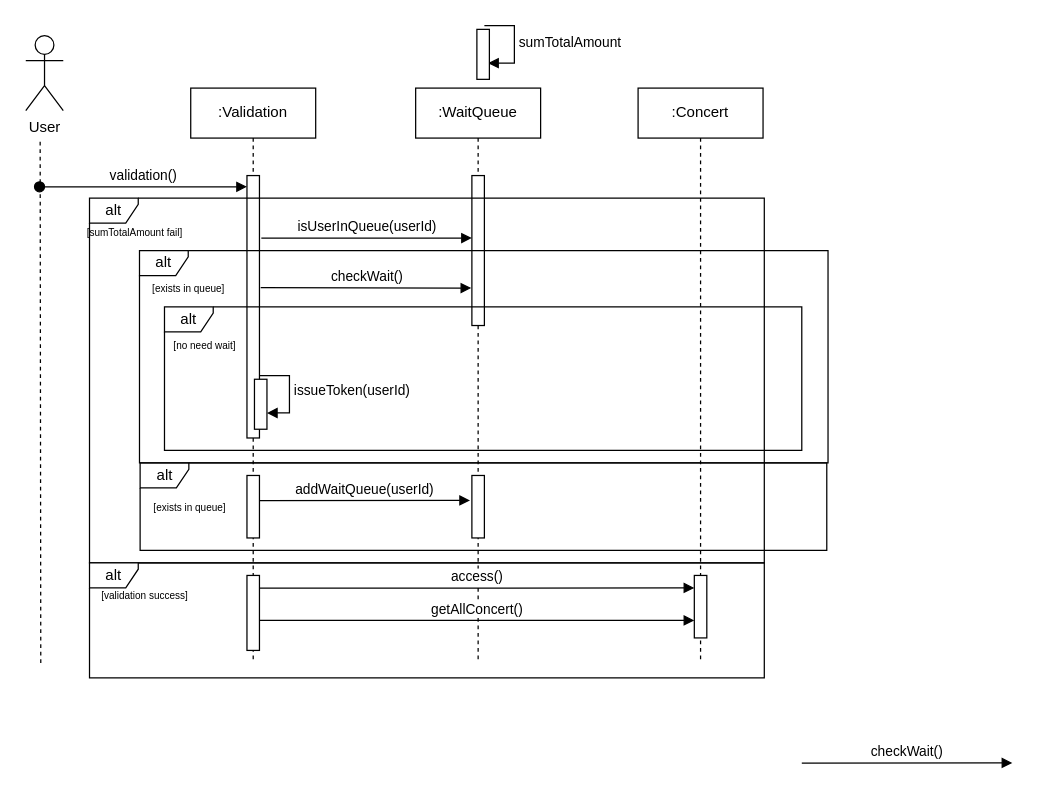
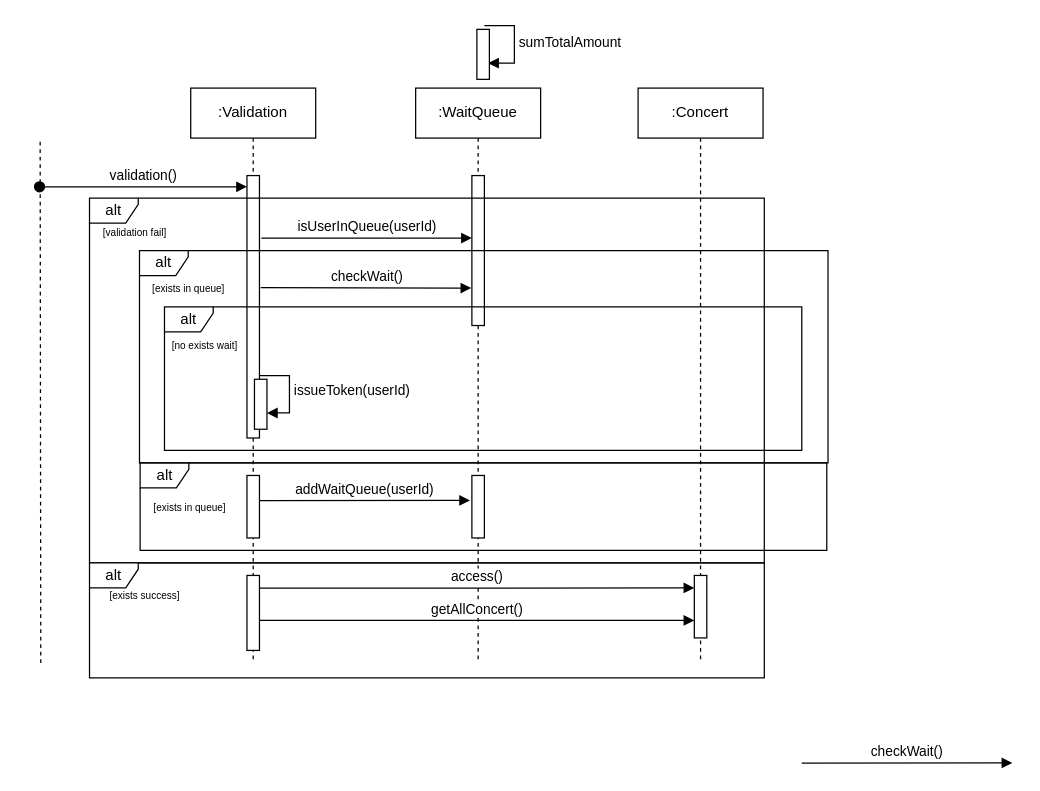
node "User": removed
node "[sumTotalAmount fail]": label "[sumTotalAmount fail]" -> "[validation fail]"
node "[no need wait]": label "[no need wait]" -> "[no exists wait]"
node "[validation success]": label "[validation success]" -> "[exists success]"
